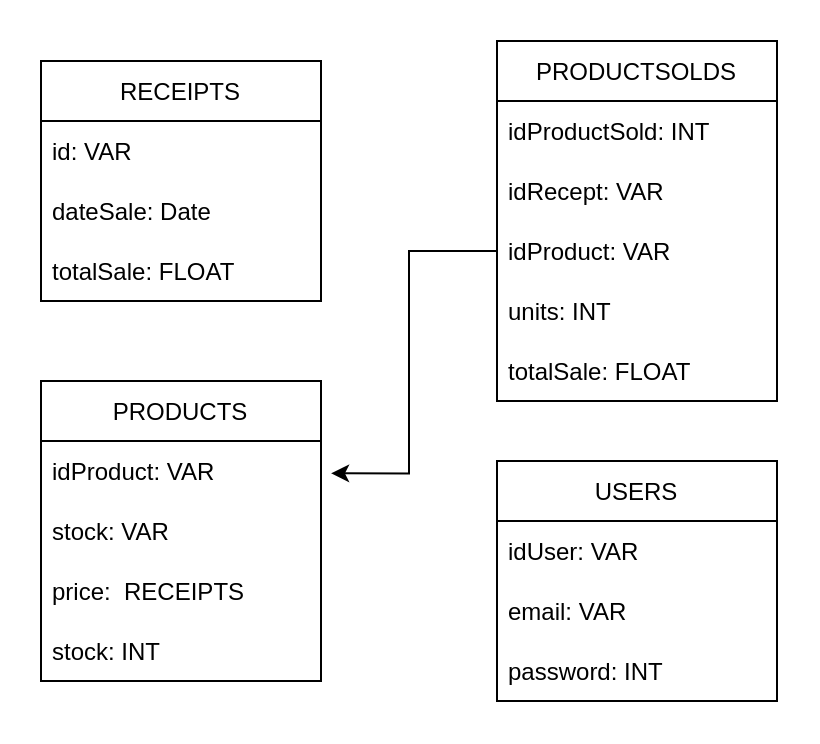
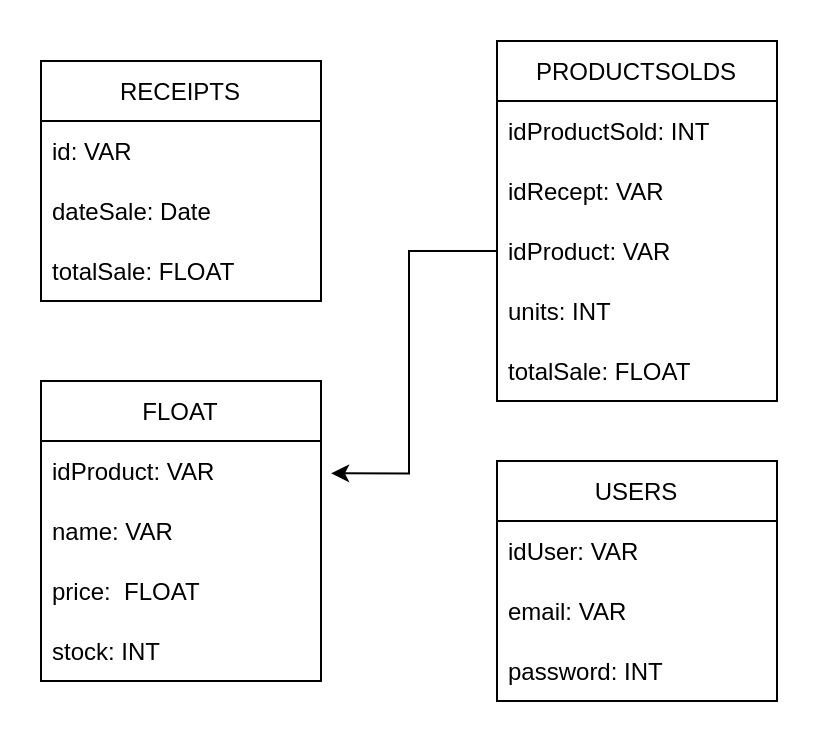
node "PRODUCTS": label "PRODUCTS" -> "FLOAT"
node "stock: VAR": label "stock: VAR" -> "name: VAR"
node "price: RECEIPTS": label "price: RECEIPTS" -> "price: FLOAT"
